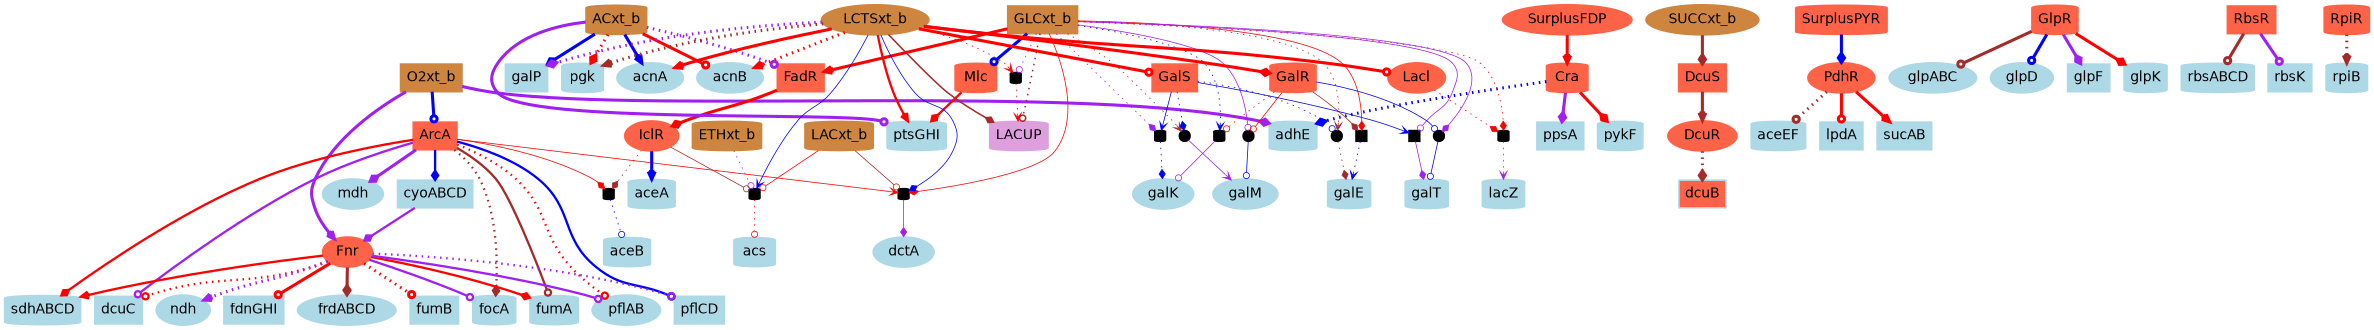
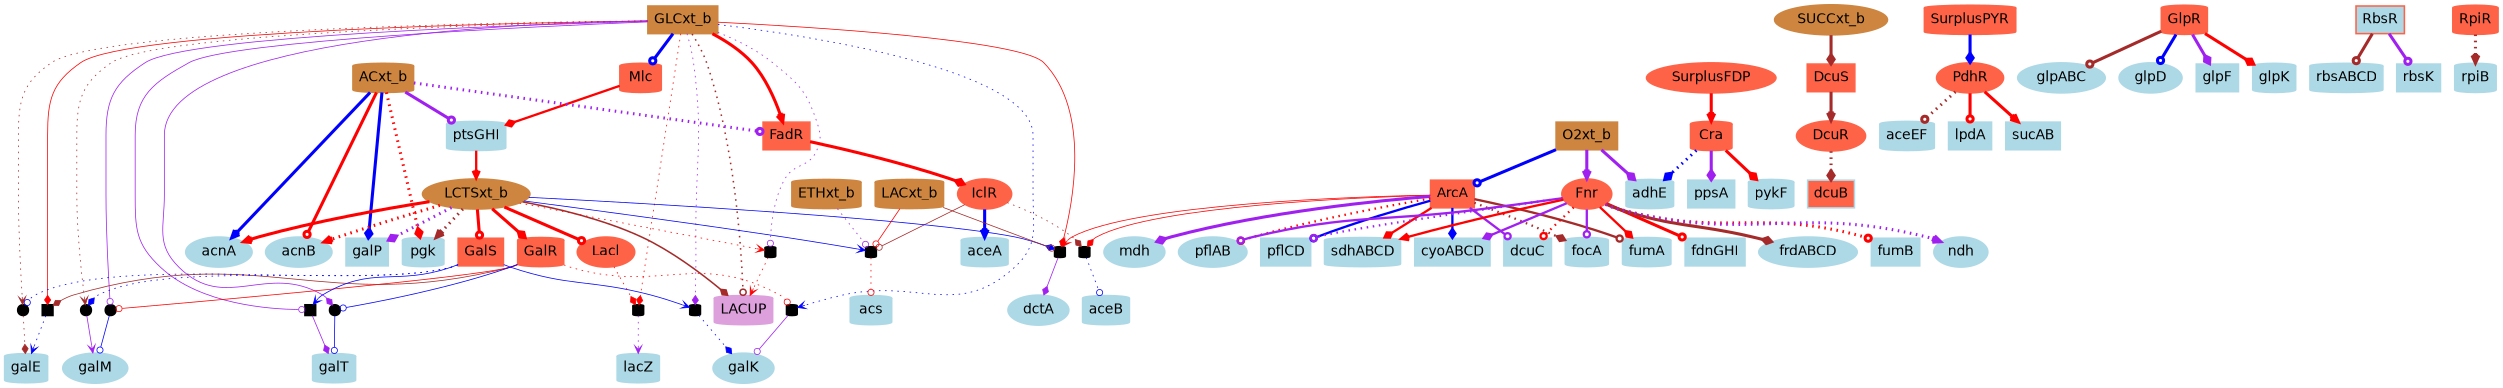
node "RbsR": fillcolor tomato -> lightblue
edge "LCTSxt_b" -> "ptsGHI": reversed
edge "cyoABCD" -> "Fnr": reversed
